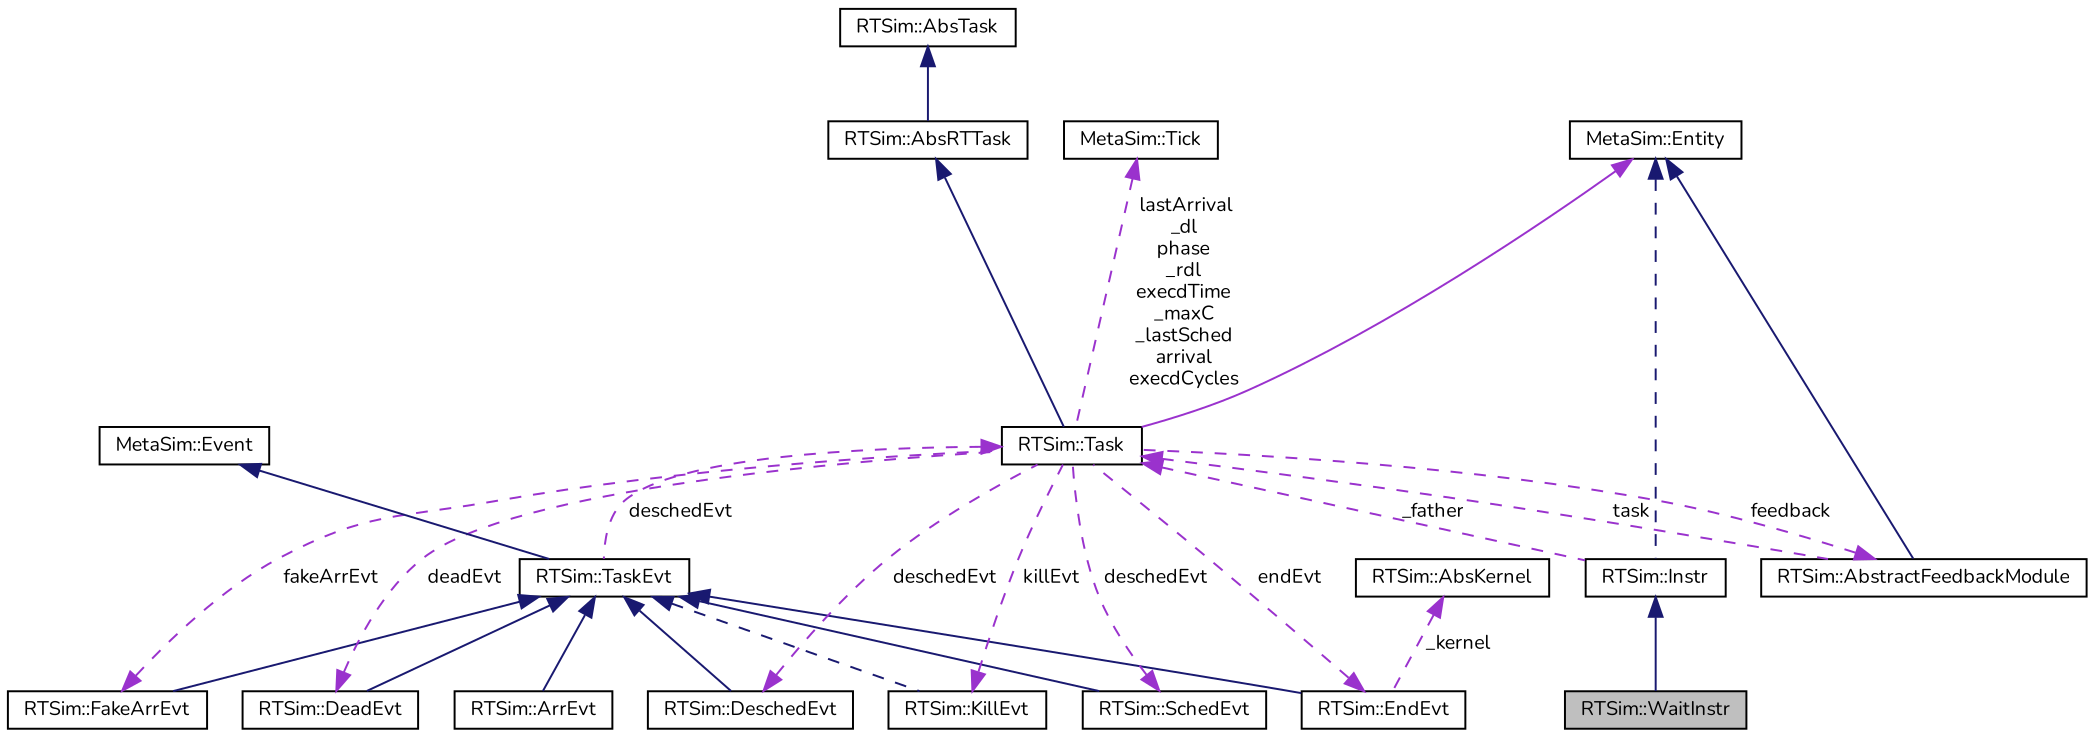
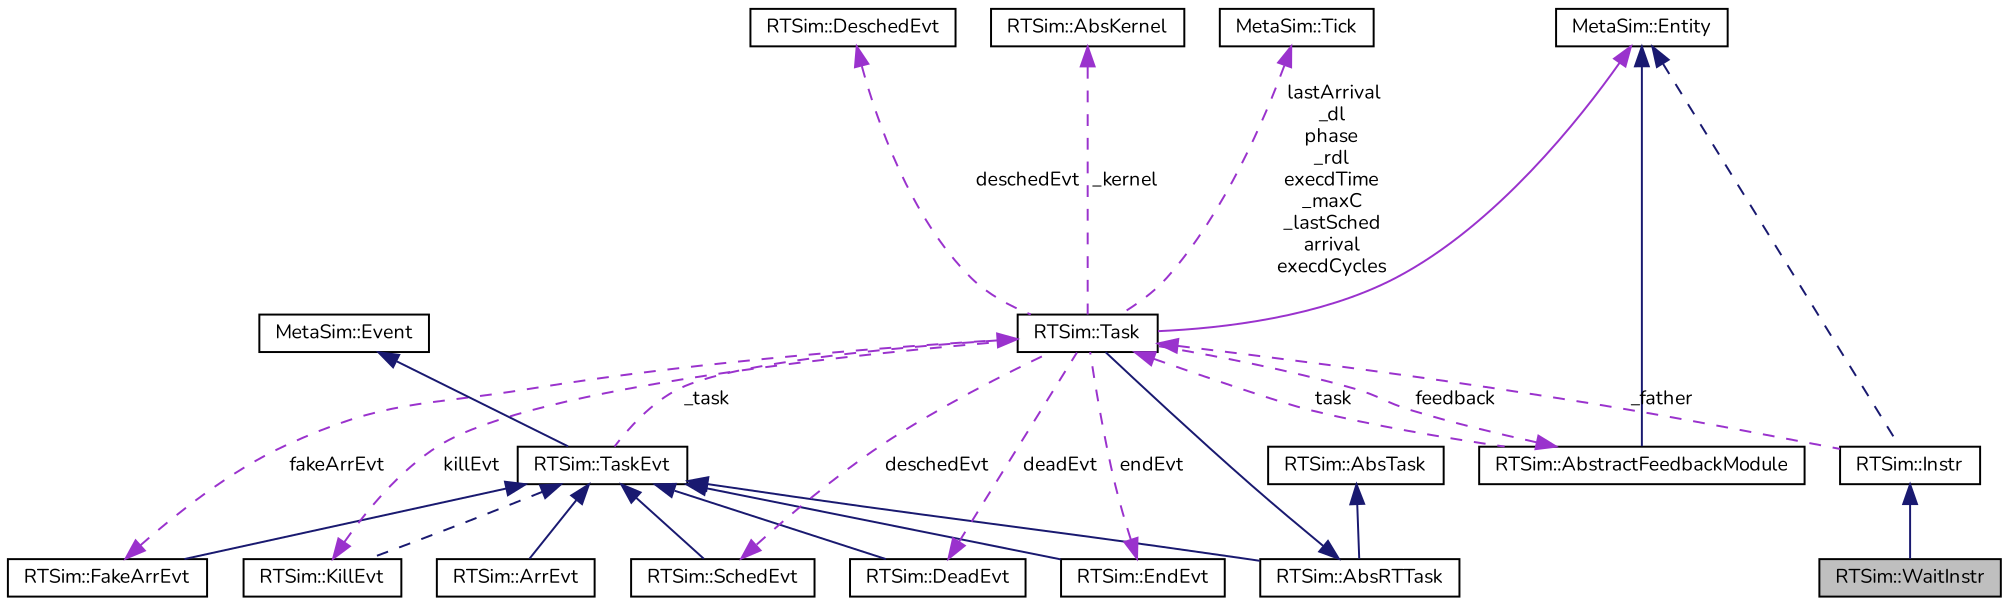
edge "RTSim::TaskEvt" -> "RTSim::Task": label " deschedEvt" -> " _task"
edge "RTSim::DeschedEvt" -> "RTSim::TaskEvt": now "RTSim::AbsRTTask" -> "RTSim::TaskEvt"
edge "RTSim::EndEvt" -> "RTSim::AbsKernel": now "RTSim::Task" -> "RTSim::AbsKernel"
